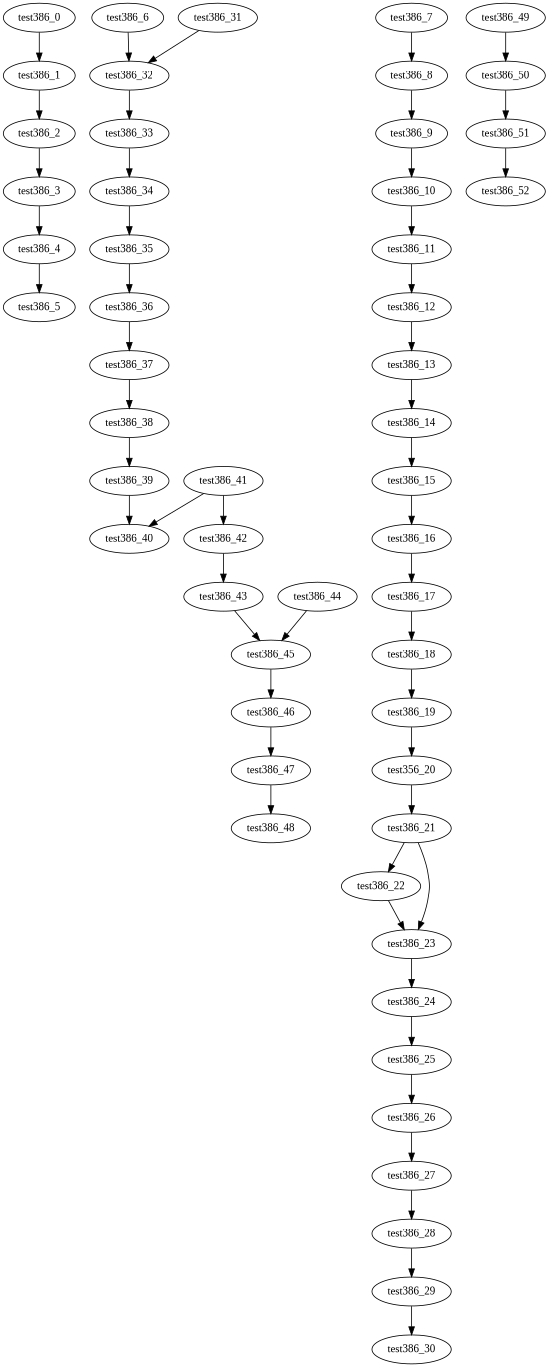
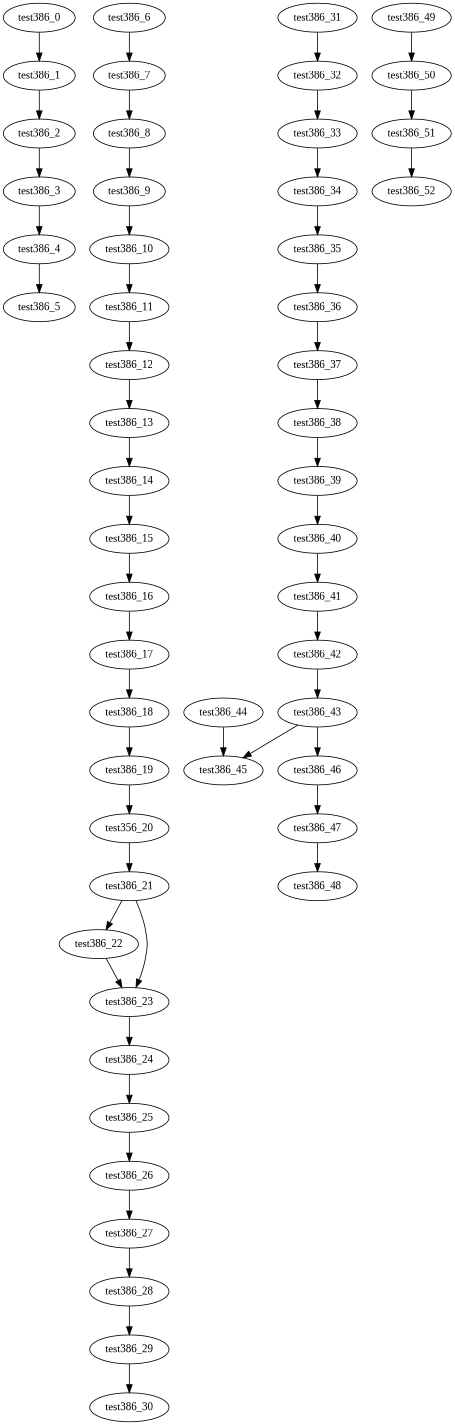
edge "test386_6" -> "test386_32": now "test386_6" -> "test386_7"
edge "test386_41" -> "test386_40": reversed
edge "test386_45" -> "test386_46": now "test386_43" -> "test386_46"
